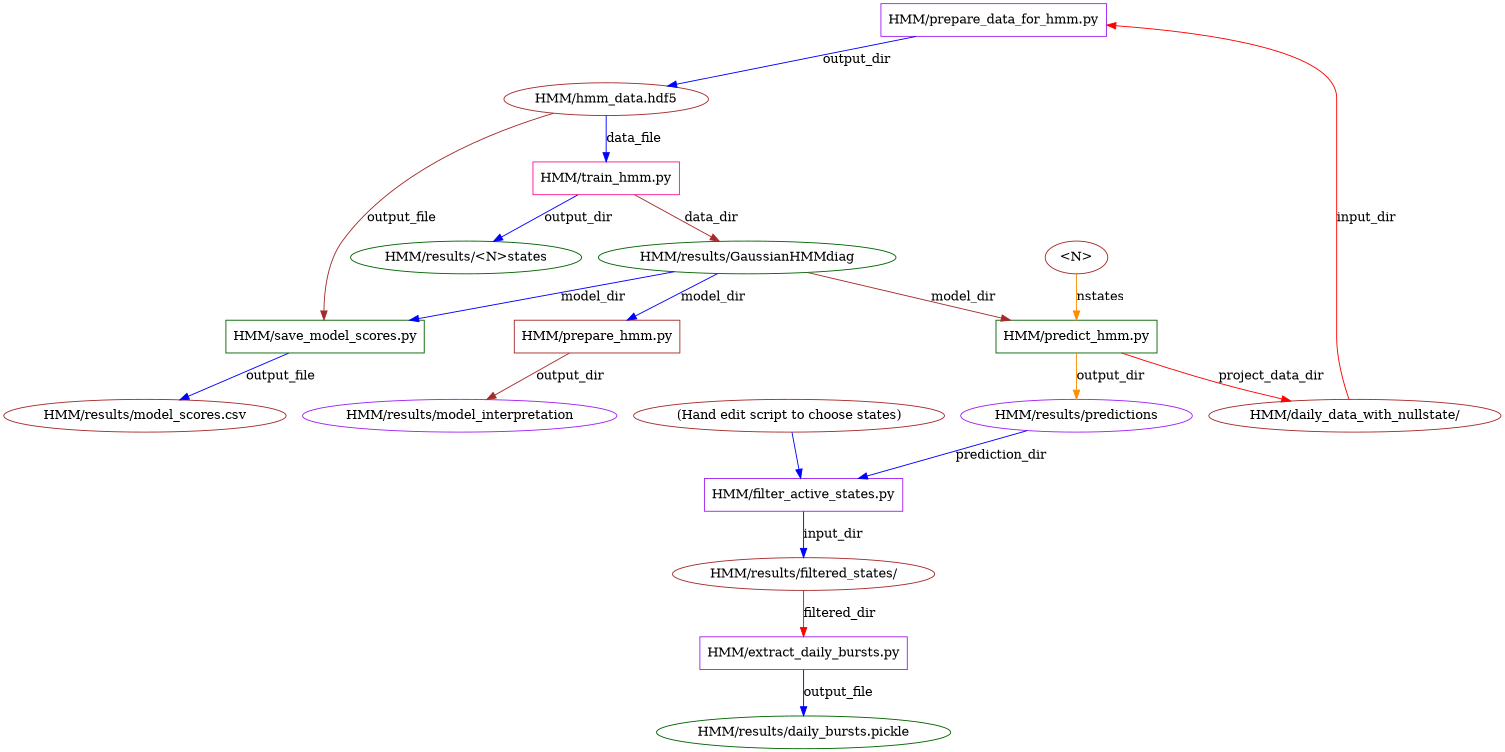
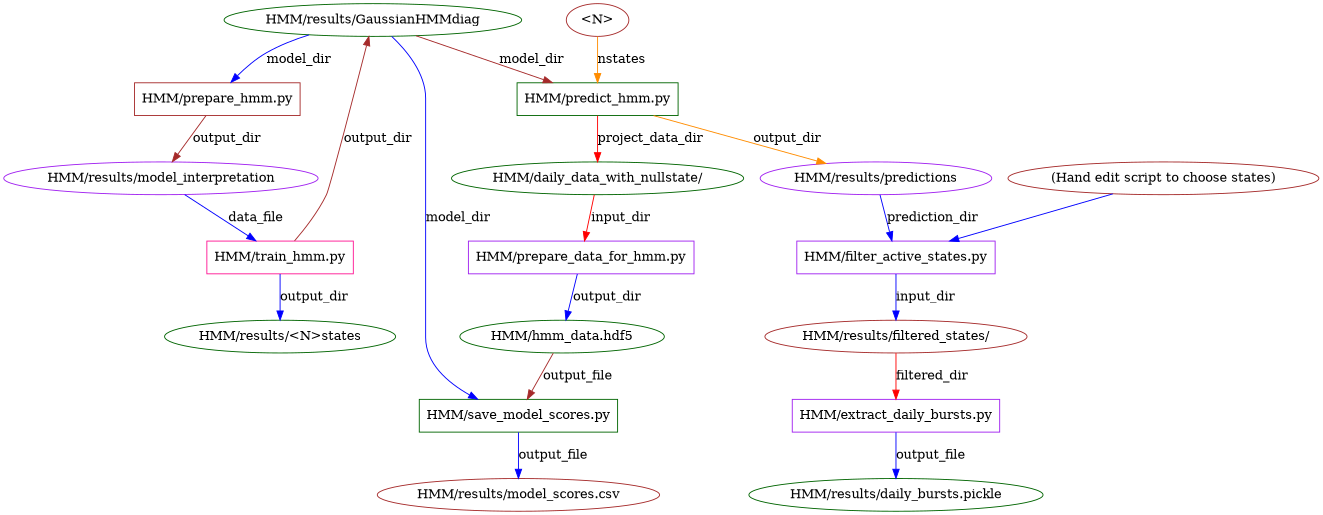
node "HMM/hmm_data.hdf5": color brown -> darkgreen
edge "HMM/hmm_data.hdf5" -> "HMM/train_hmm.py": now "HMM/results/model_interpretation" -> "HMM/train_hmm.py"
edge "HMM/train_hmm.py" -> "HMM/results/GaussianHMMdiag": label "data_dir" -> "output_dir"
node "HMM/daily_data_with_nullstate/": color brown -> darkgreen
